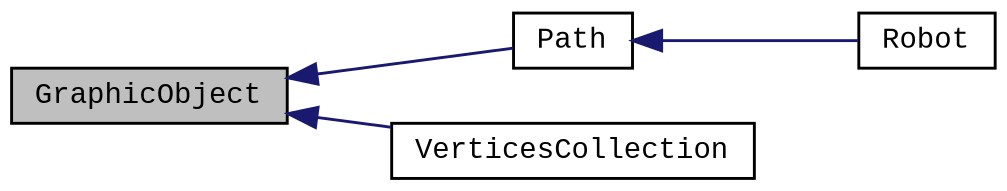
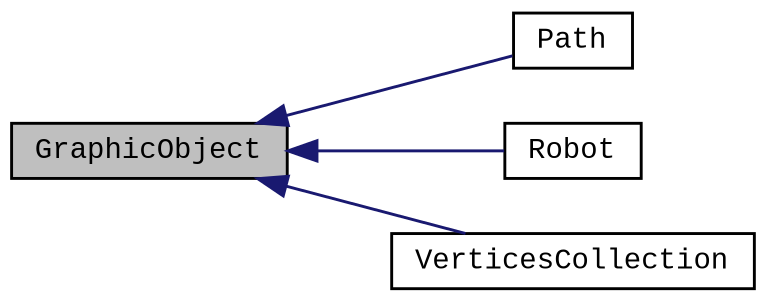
edge "Robot" -> "Path": now "Robot" -> "GraphicObject"
